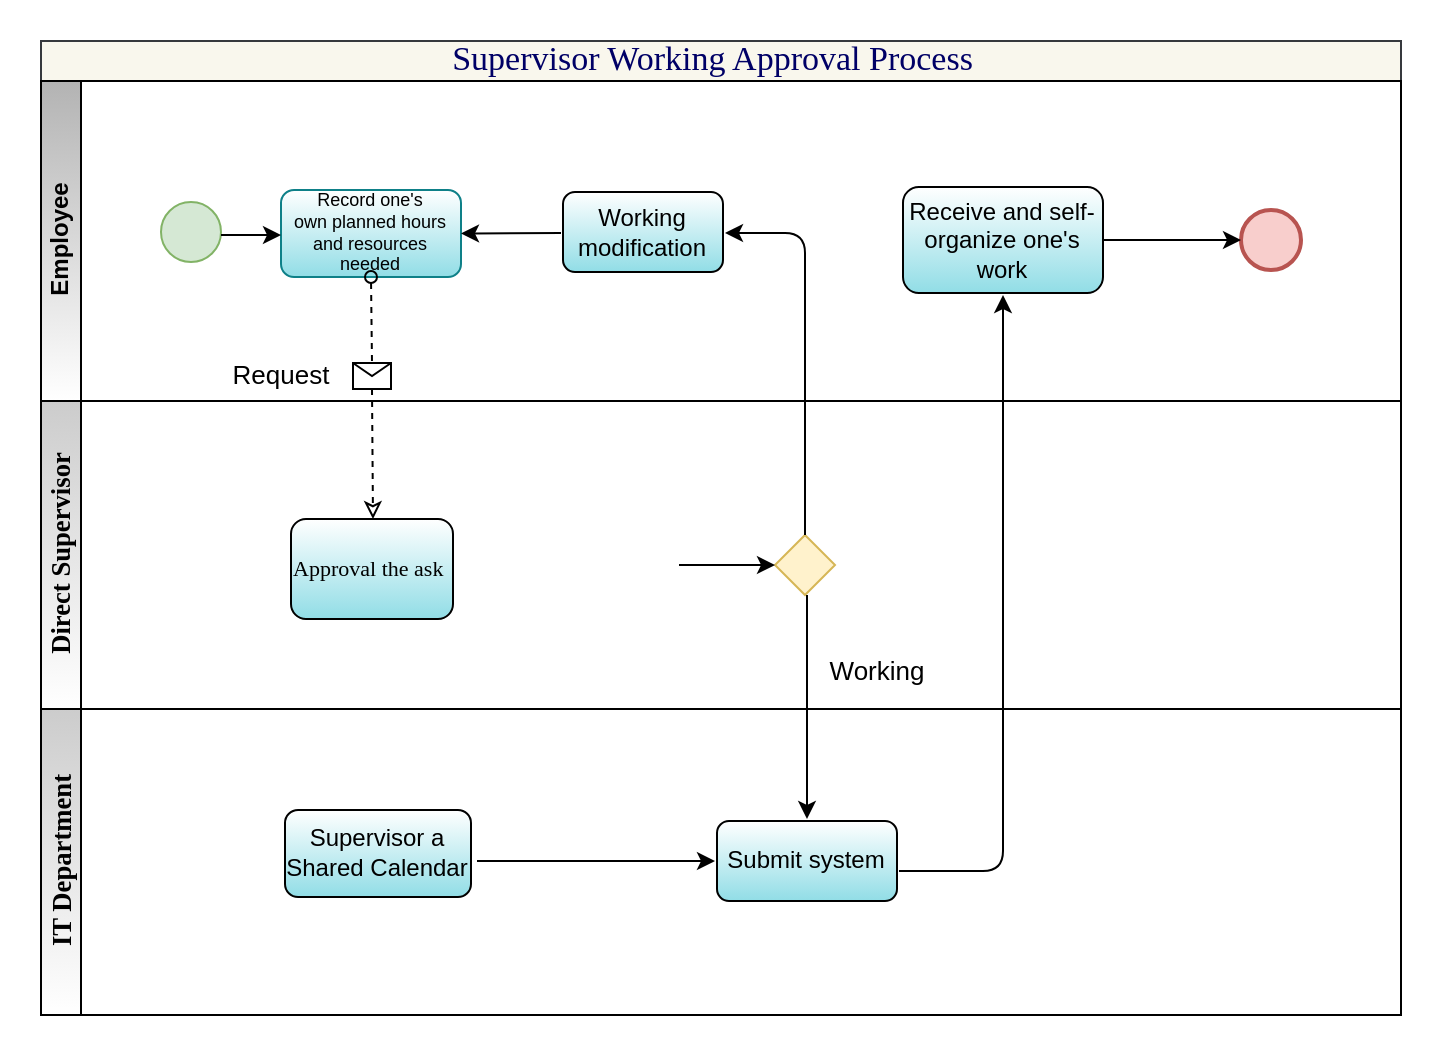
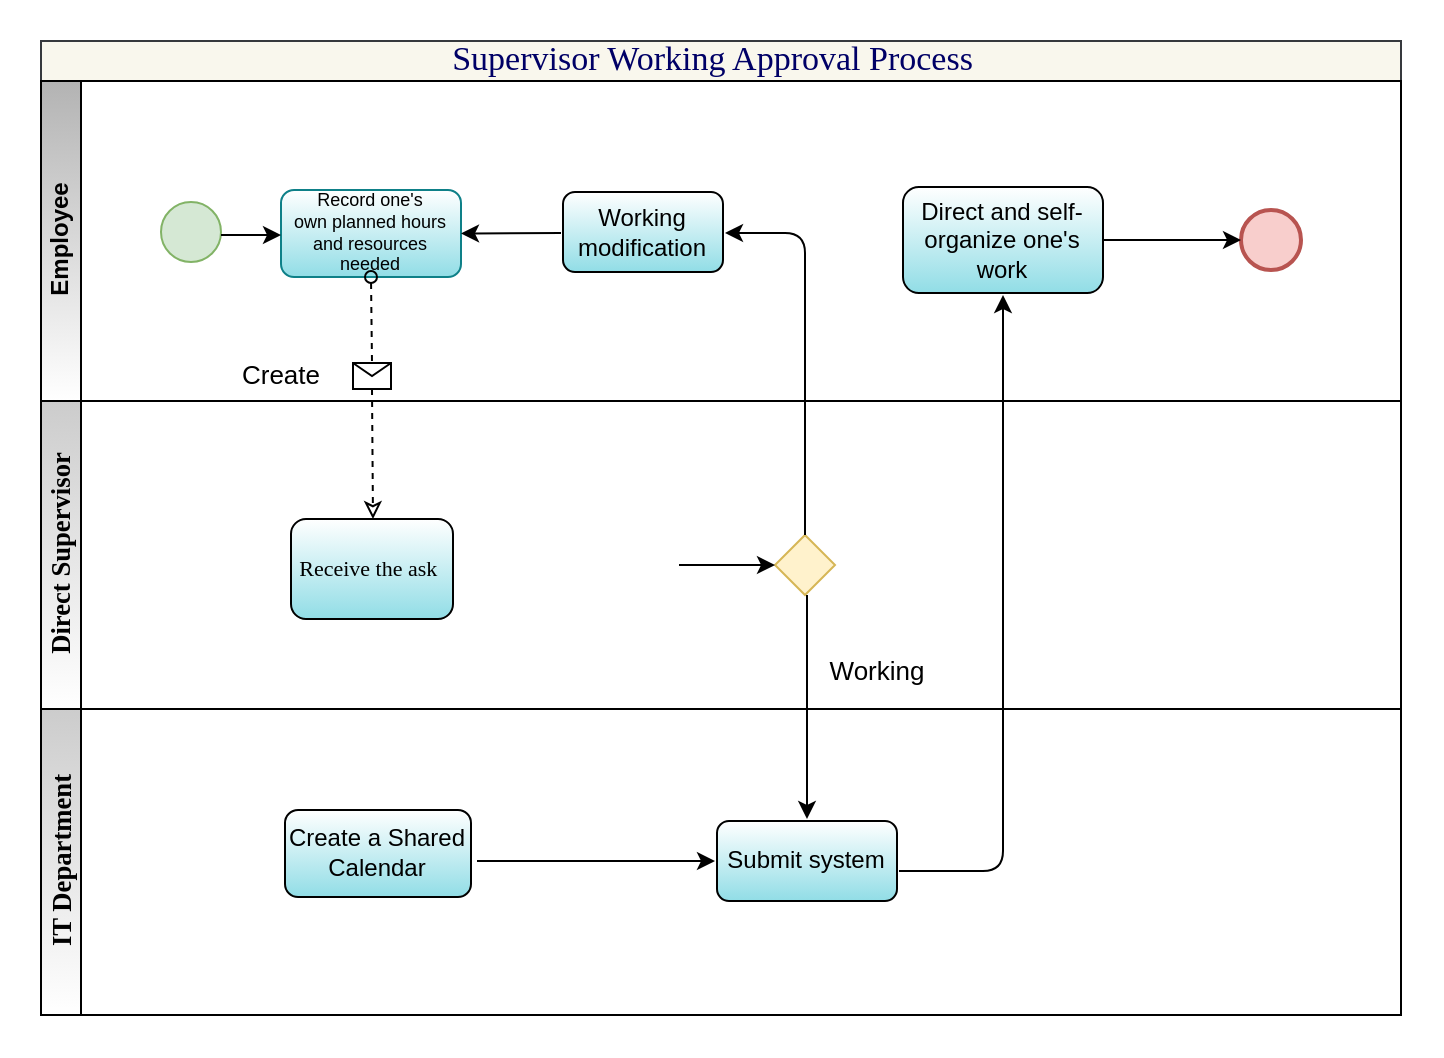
node "Receive and self-organize one's work": label "Receive and self-organize one's work" -> "Direct and self-organize one's work"
node "Request": label "Request" -> "Create"
node "Approval the ask": label "Approval the ask" -> "Receive the ask"
node "Supervisor a Shared Calendar": label "Supervisor a Shared Calendar" -> "Create a Shared Calendar"
